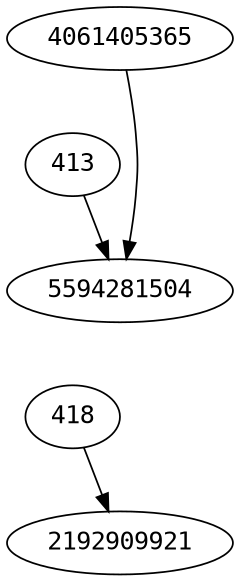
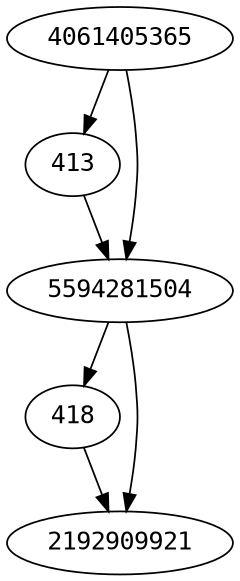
edge "4061405365" -> "413": added
edge "5594281504" -> "418": added
edge "5594281504" -> "2192909921": added
